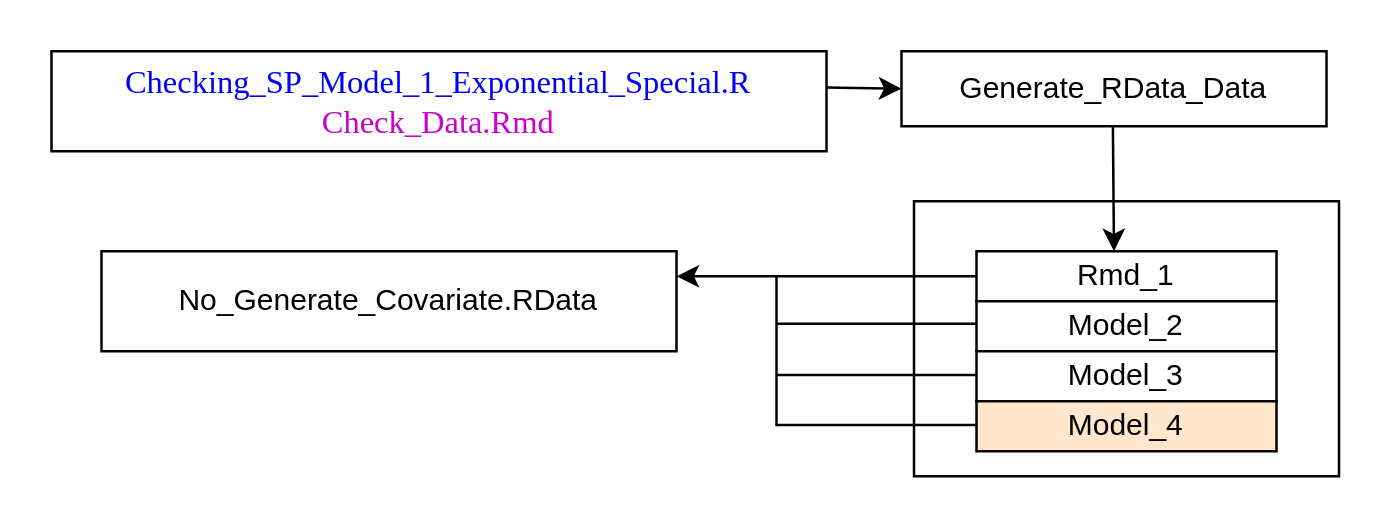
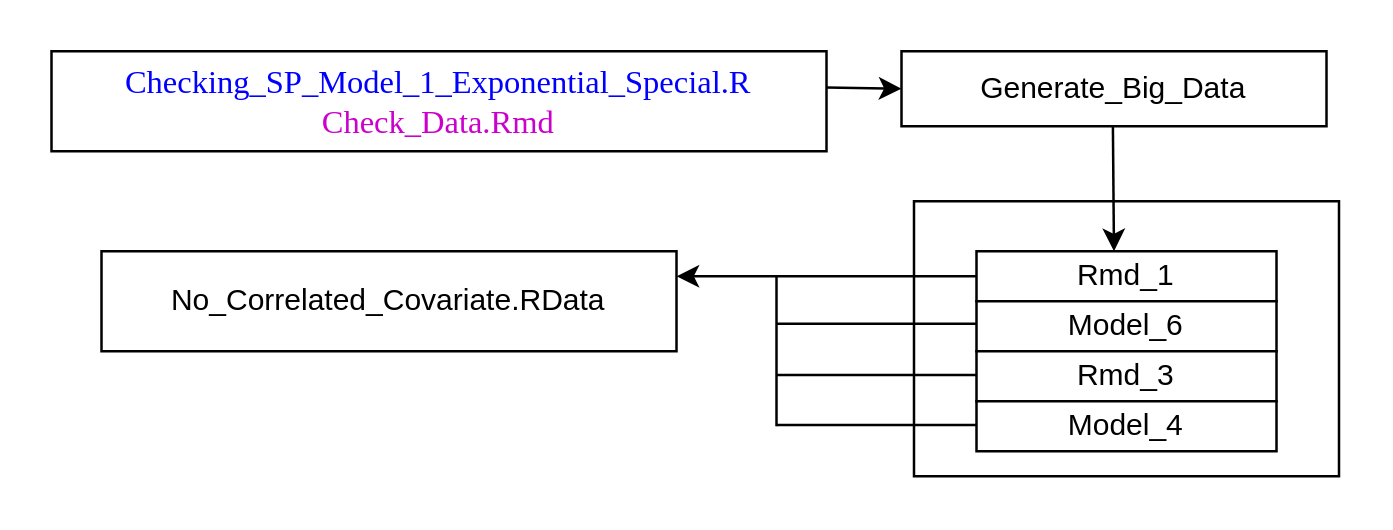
node "Generate_RData_Data": label "Generate_RData_Data" -> "Generate_Big_Data"
node "No_Generate_Covariate.RData": label "No_Generate_Covariate.RData" -> "No_Correlated_Covariate.RData"
node "Model_2": label "Model_2" -> "Model_6"
node "Model_3": label "Model_3" -> "Rmd_3"
node "Model_4": fillcolor #ffe6cc -> #ffffff
